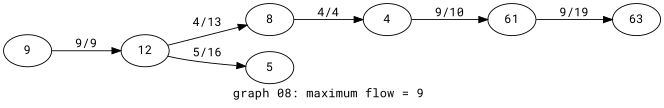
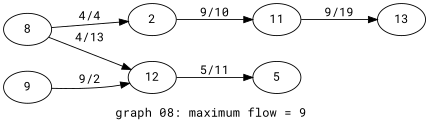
node "4": label "4" -> "2"
node "61": label "61" -> "11"
node "63": label "63" -> "13"
edge "12" -> "8": reversed
edge "9" -> "12": label " 9/9 " -> " 9/2 "
edge "12" -> "5": label " 5/16 " -> " 5/11 "
